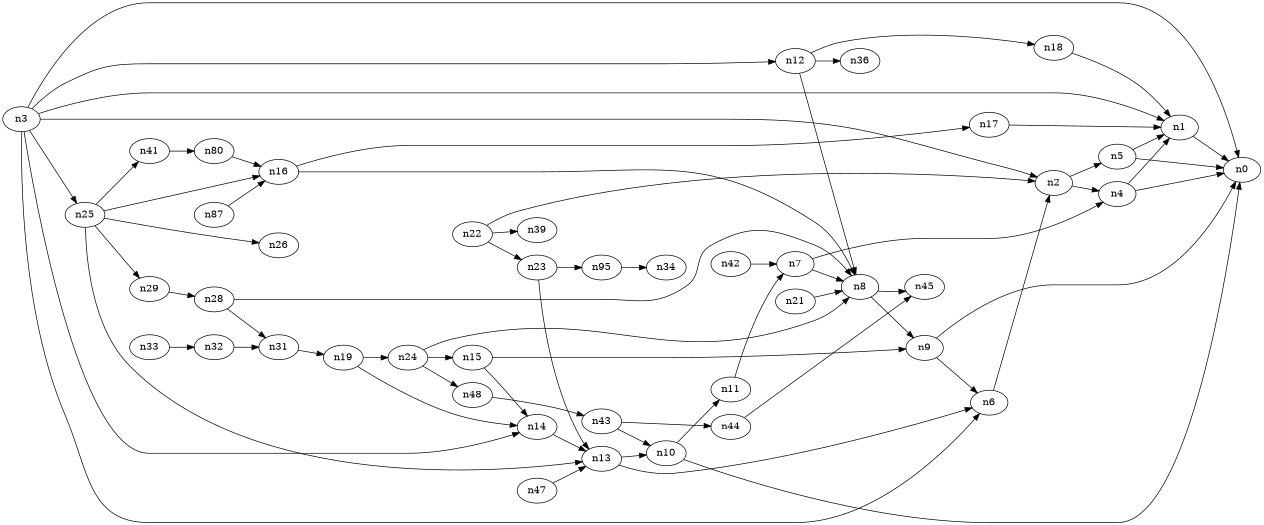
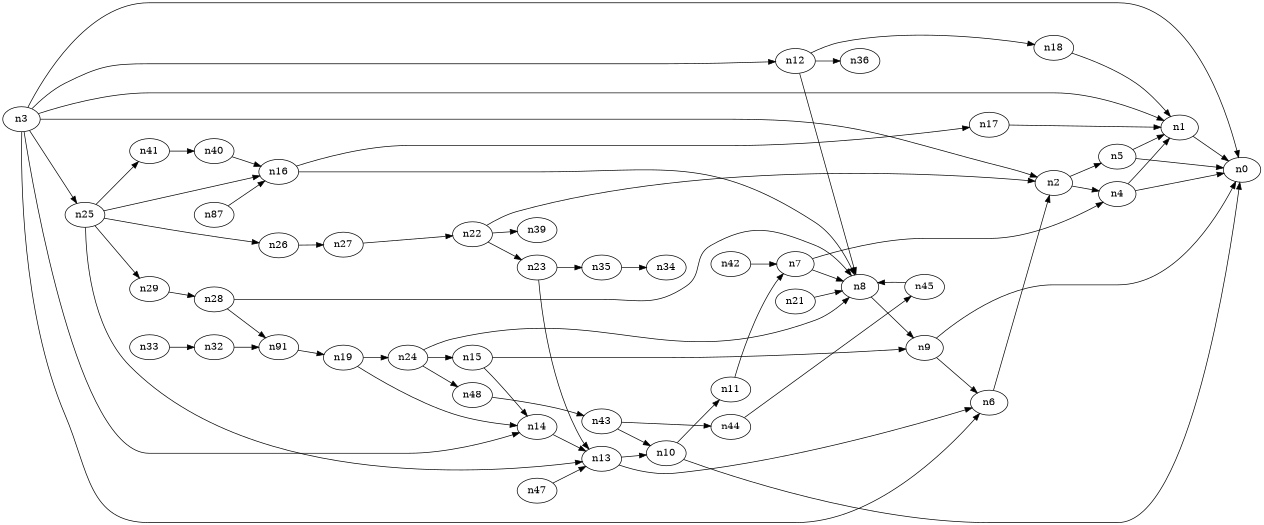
node "n80": label "n80" -> "n40"
node "n27": added
node "n95": label "n95" -> "n35"
edge "n8" -> "n45": reversed
node "n31": label "n31" -> "n91"
